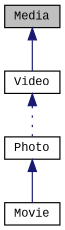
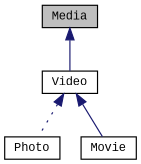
edge "Movie" -> "Photo": now "Movie" -> "Video"
